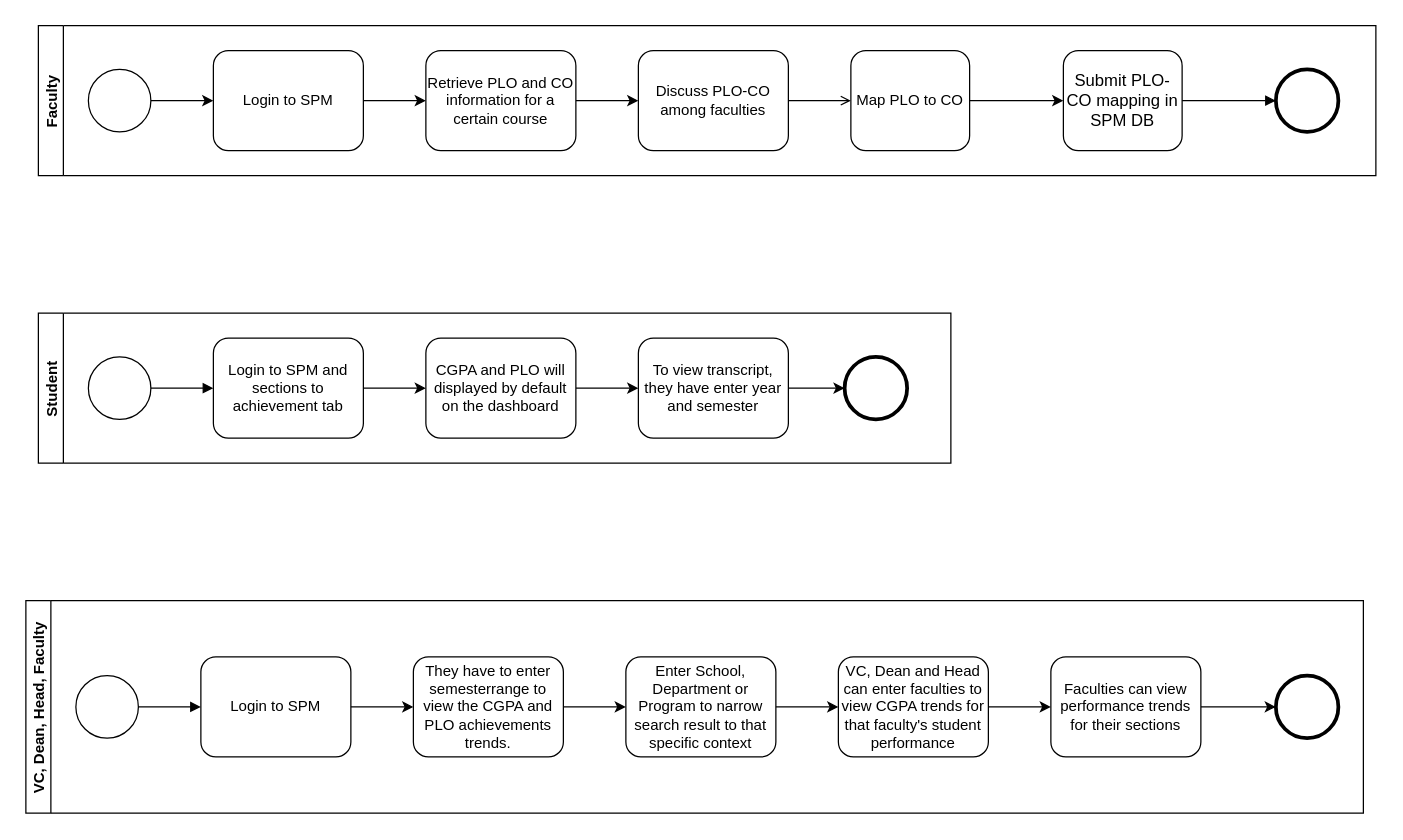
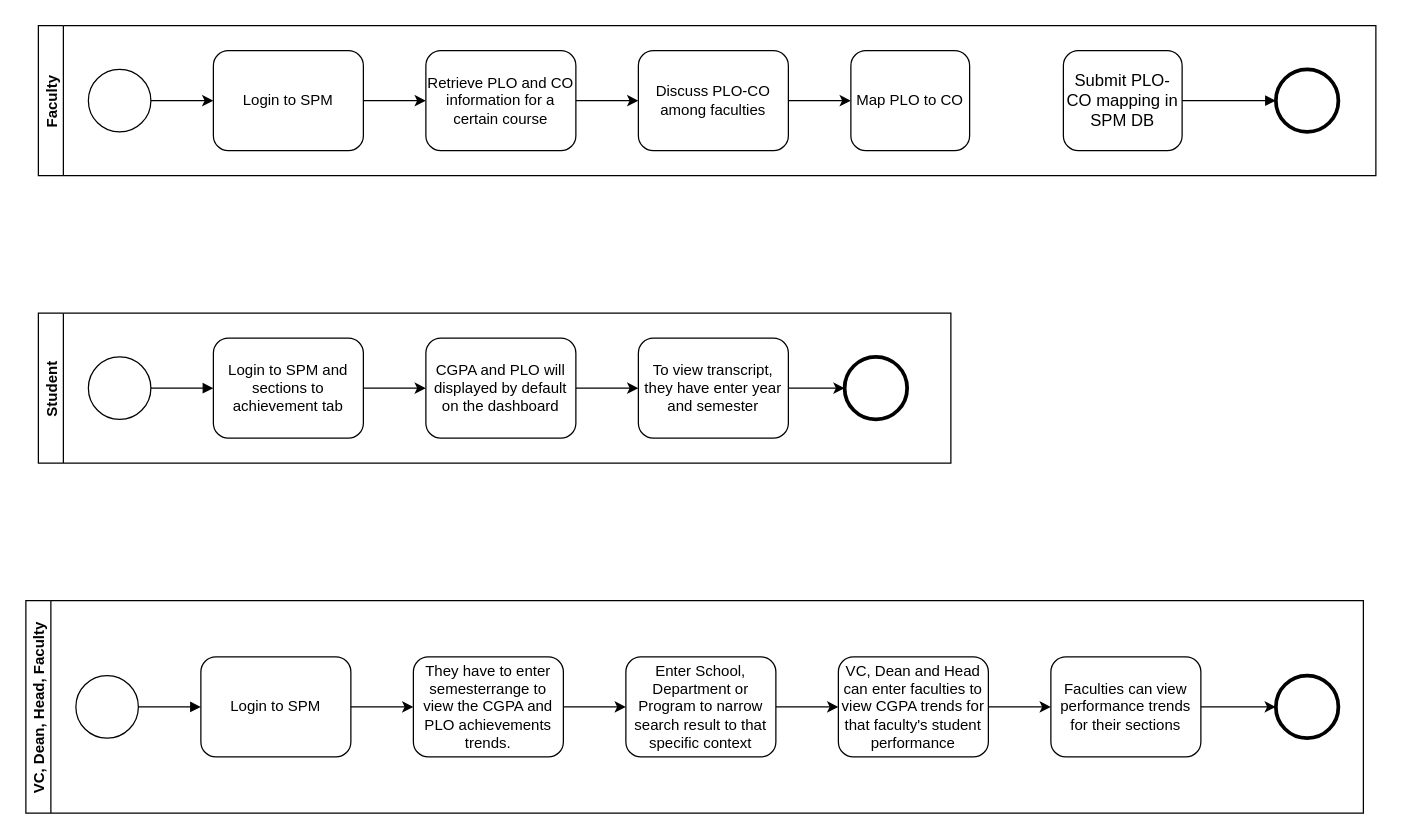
edge "Discuss PLO-CO among faculties" -> "Map PLO to CO": arrowhead open -> classic
edge "Map PLO to CO" -> "Submit PLO-CO mapping in SPM DB": removed
